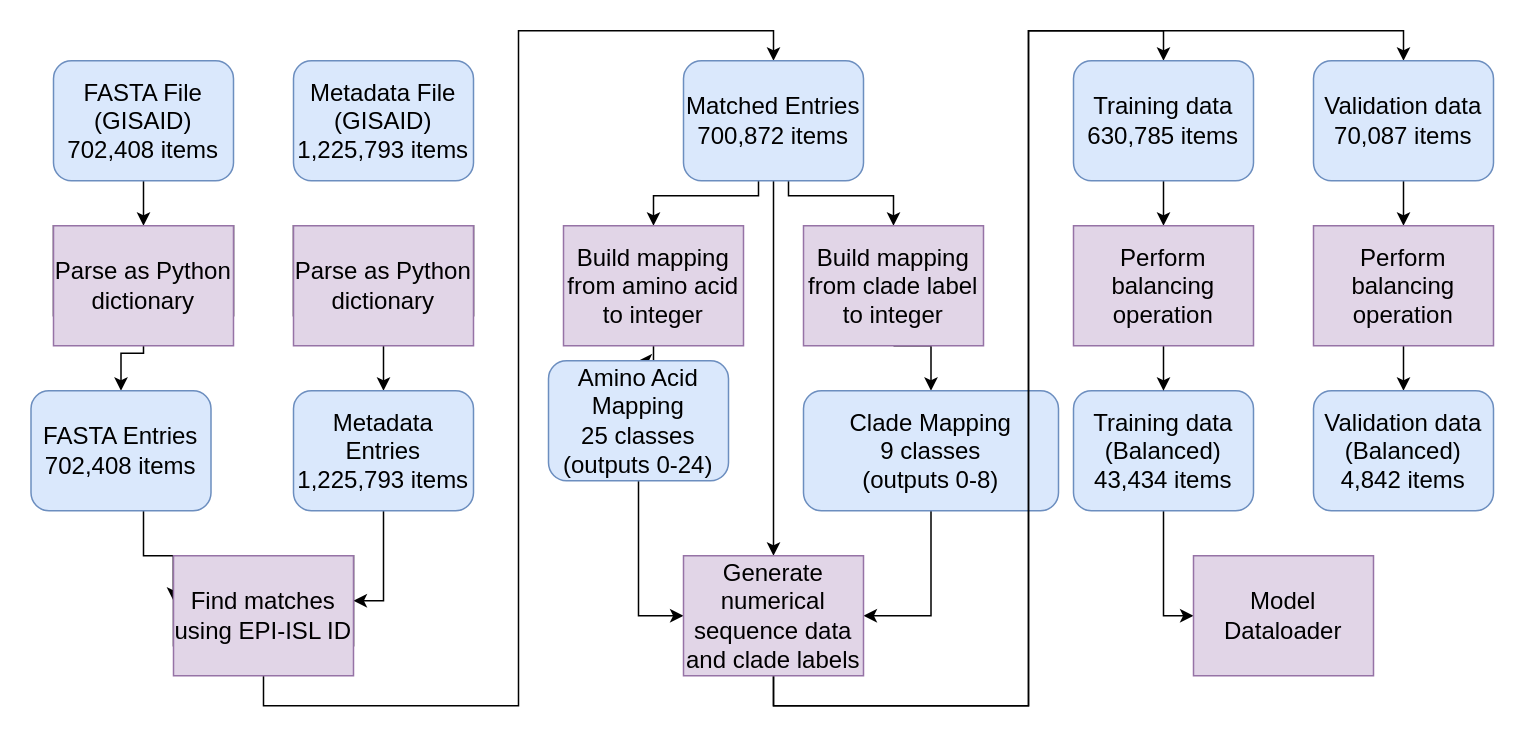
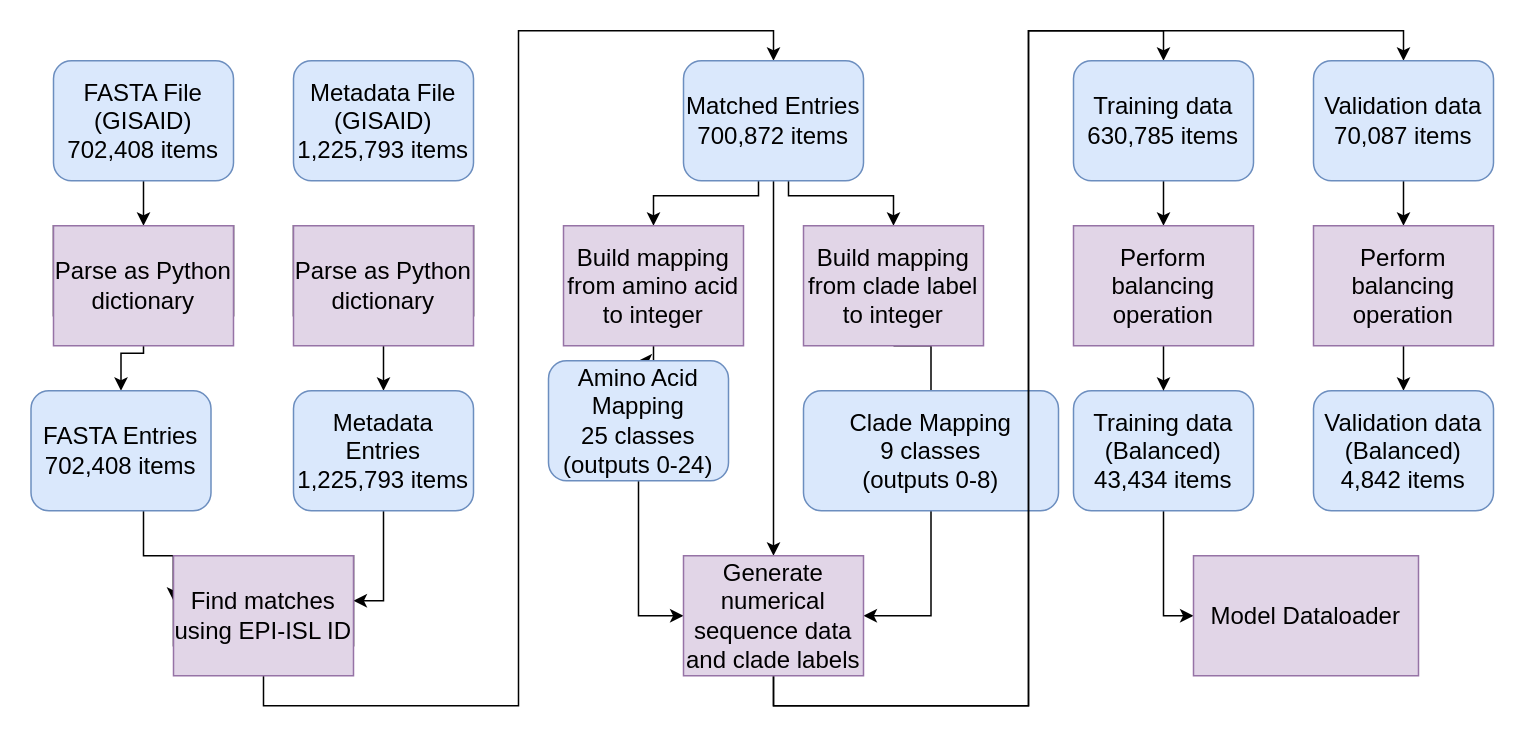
edge "Build mapping from clade label to integer" -> "Clade Mapping9 classes(outputs 0-8)": arrowhead classic -> none
node "Model Dataloader": size 180x120 -> 225x120
